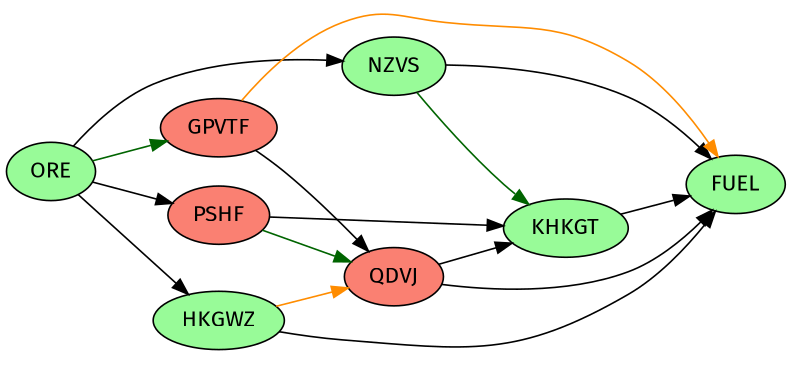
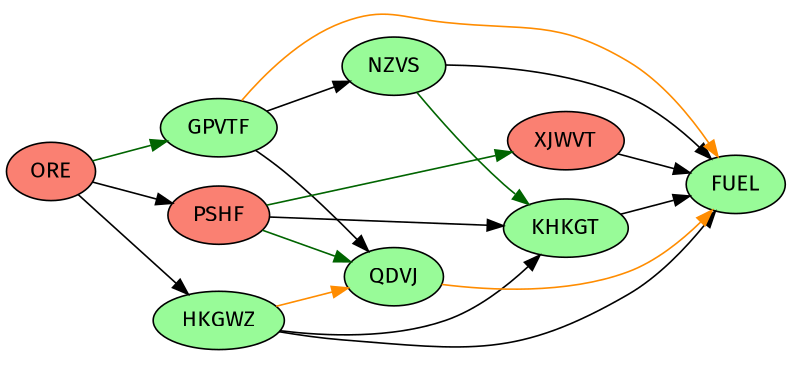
edge "ORE" -> "NZVS": now "GPVTF" -> "NZVS"
node "GPVTF": fillcolor salmon -> palegreen
node "XJWVT": added
node "ORE": fillcolor palegreen -> salmon
edge "QDVJ" -> "KHKGT": now "HKGWZ" -> "KHKGT"
node "QDVJ": fillcolor salmon -> palegreen
edge "QDVJ" -> "FUEL": color black -> darkorange
